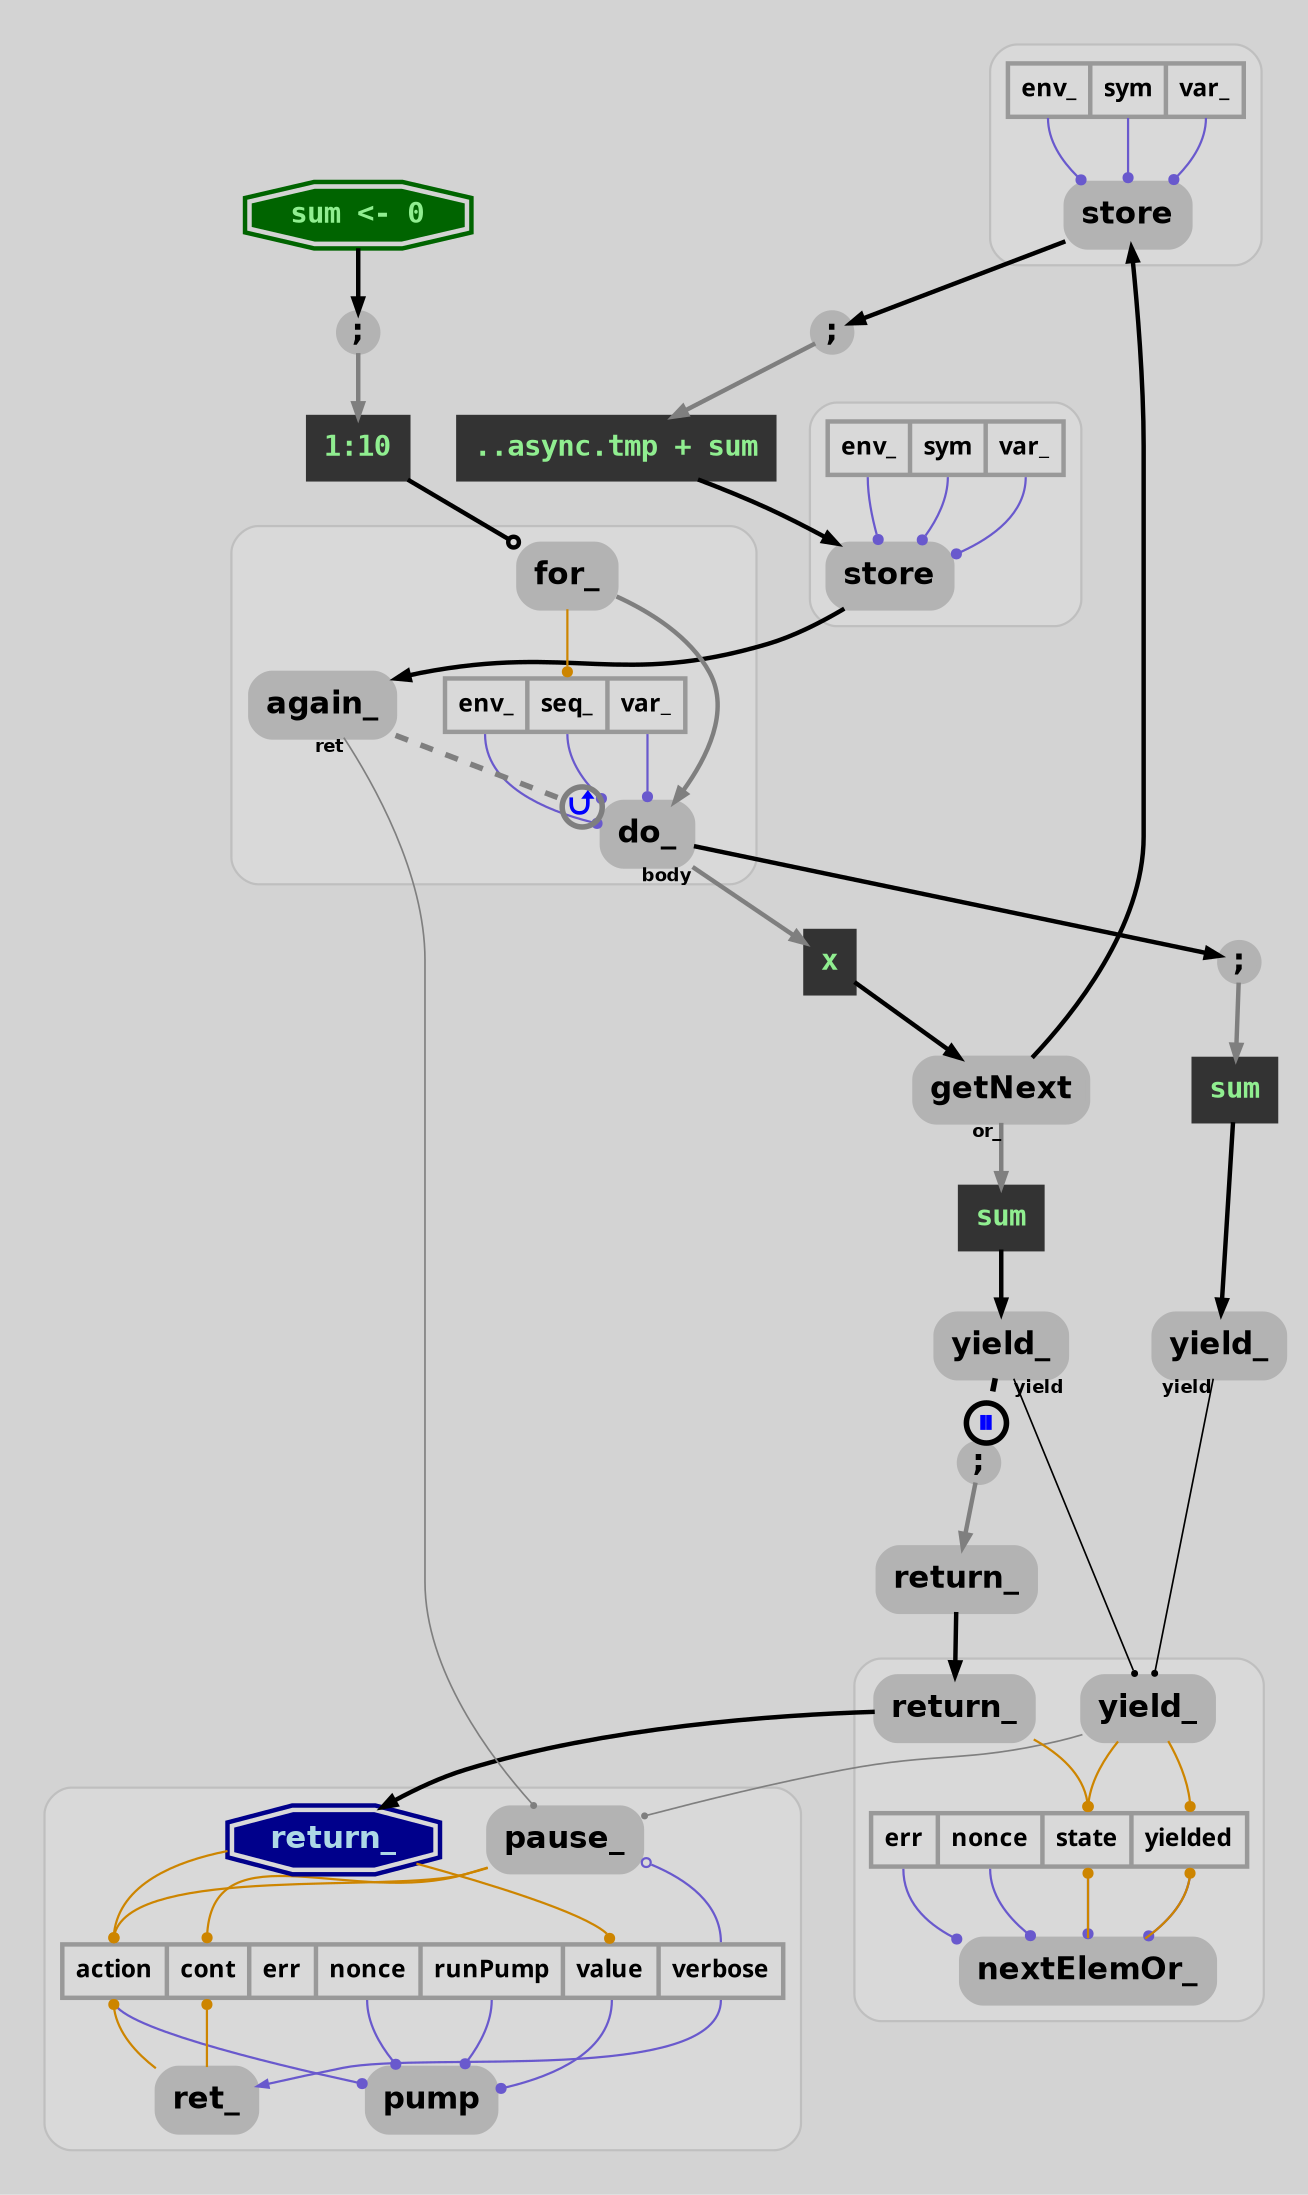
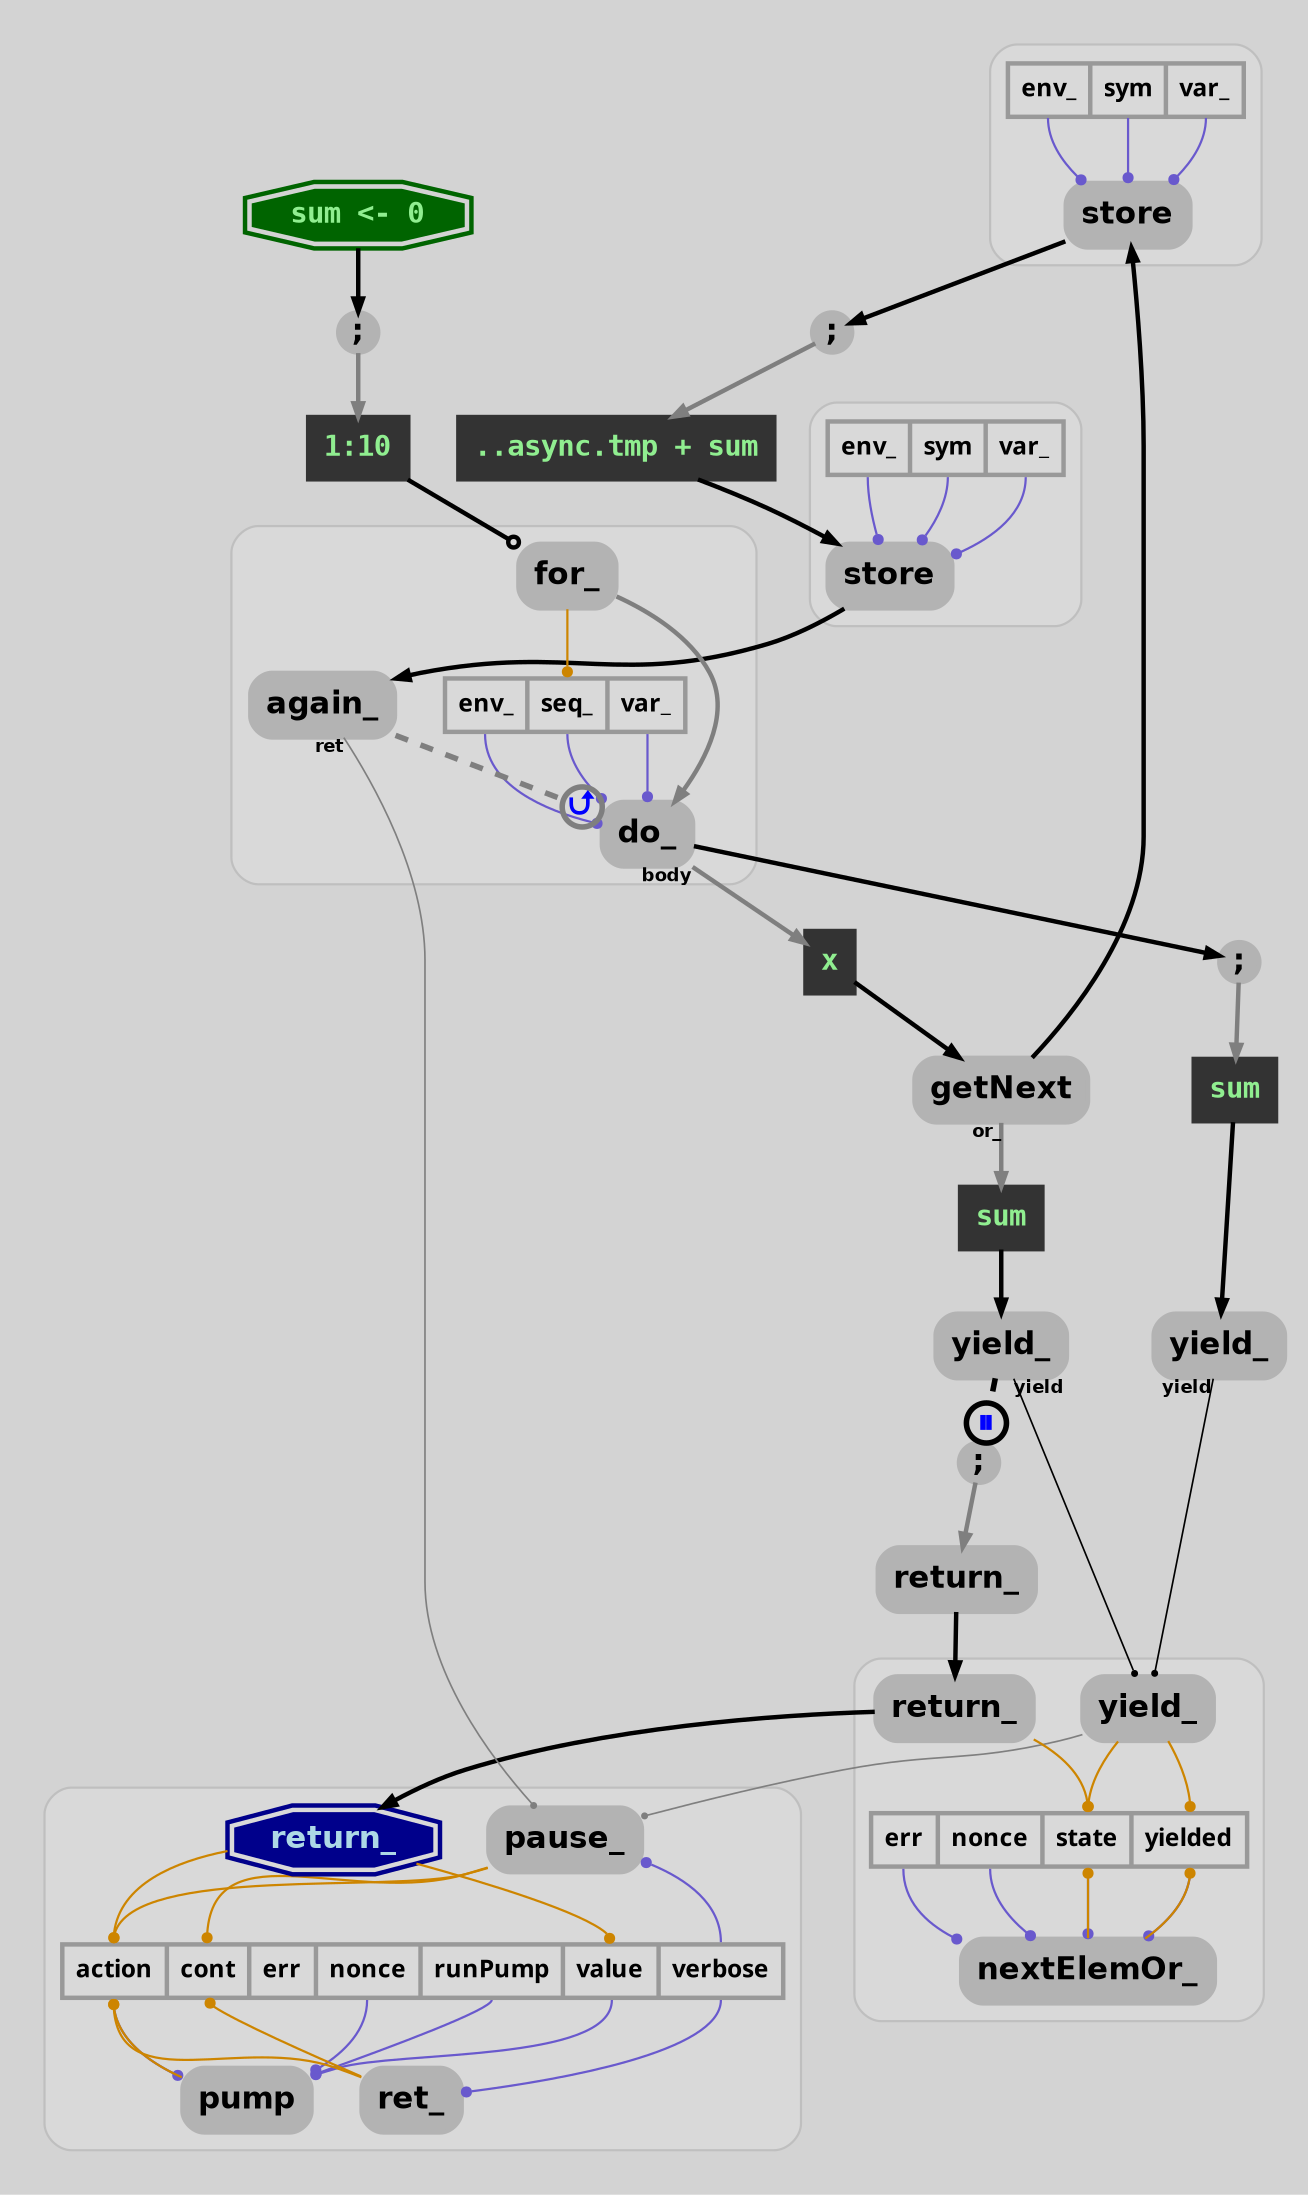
edge "action" -> "pause_": arrowhead odot -> dot
edge "pump" -> "action": added
edge "action" -> "ret_": arrowhead normal -> dot
